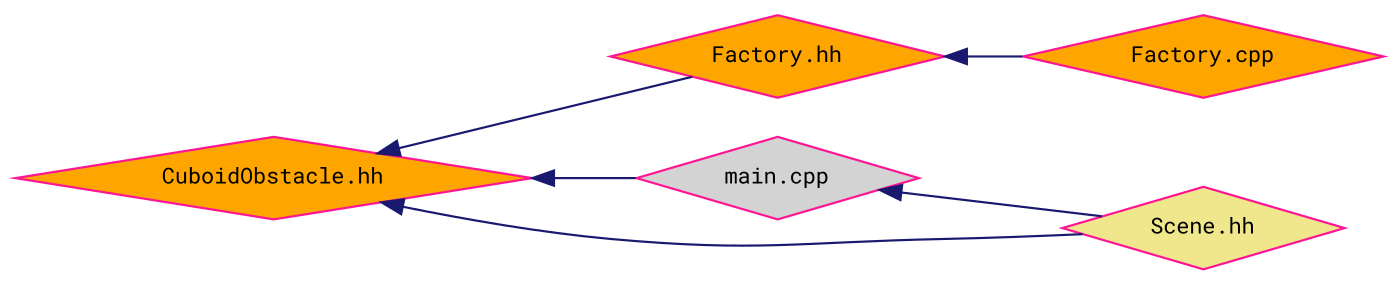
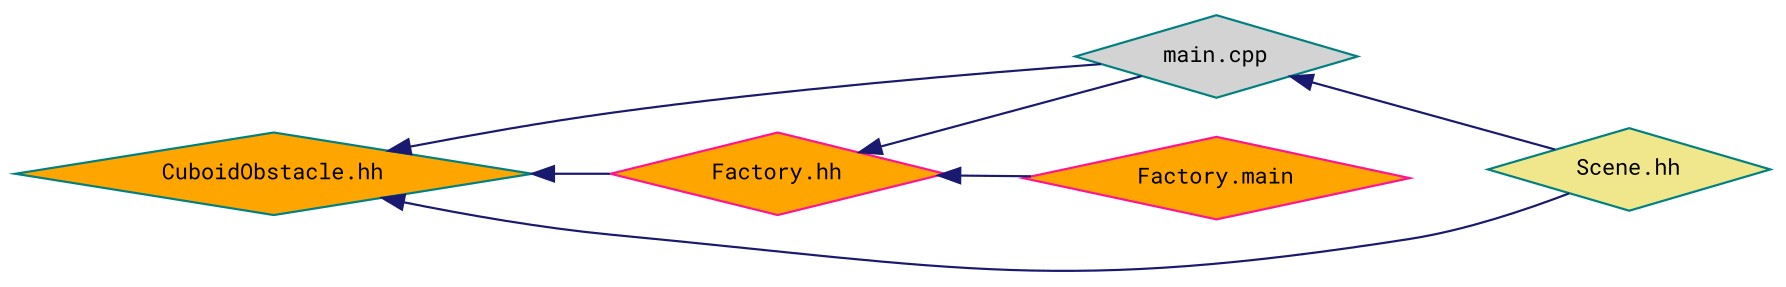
node "Factory.cpp": label "Factory.cpp" -> "Factory.main"
edge "main.cpp" -> "Factory.hh": added
node "CuboidObstacle.hh": color deeppink -> teal
node "main.cpp": color deeppink -> teal
node "Scene.hh": color deeppink -> teal
